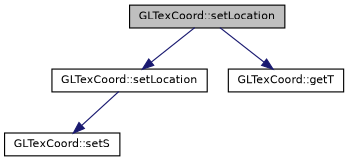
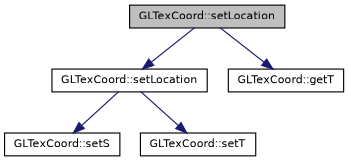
node "GLTexCoord::setT": added
